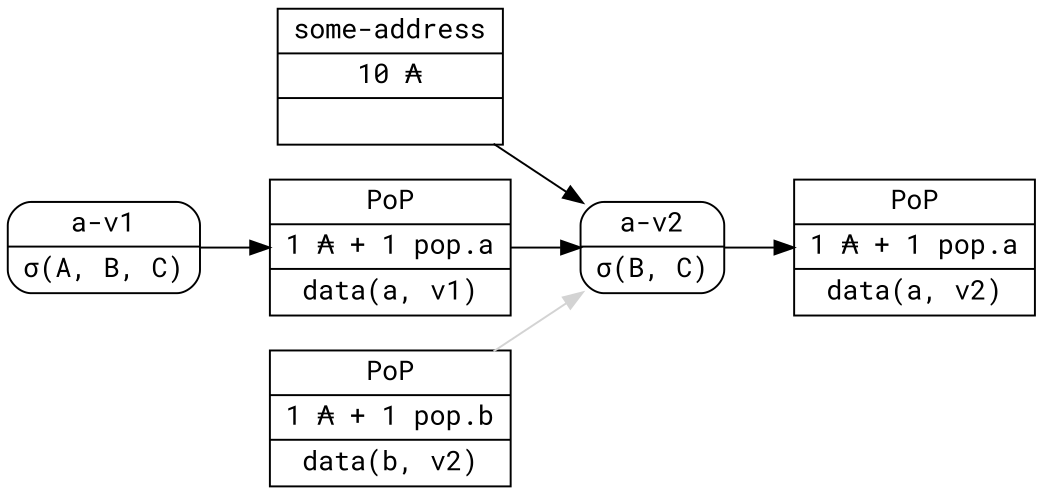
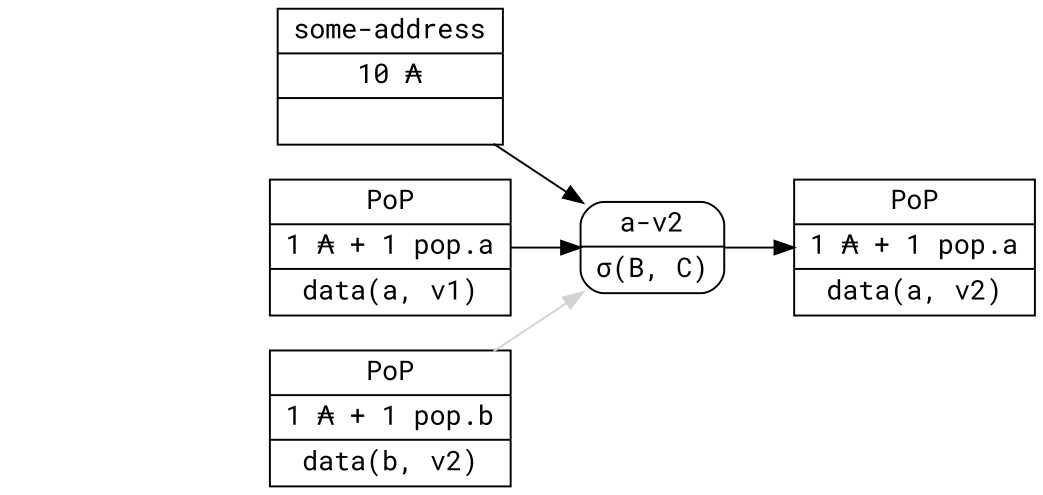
node "a-v1": removed
